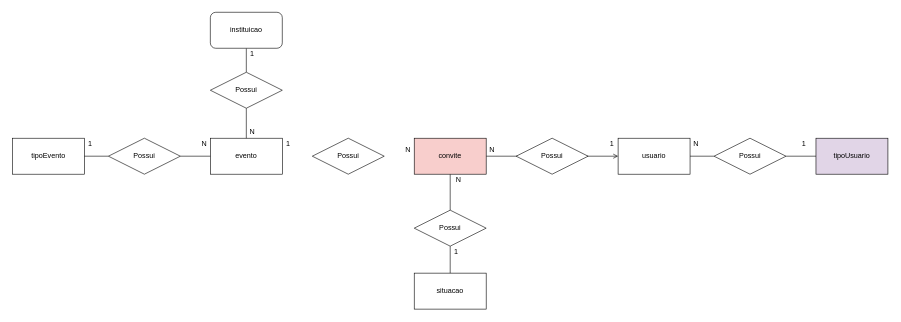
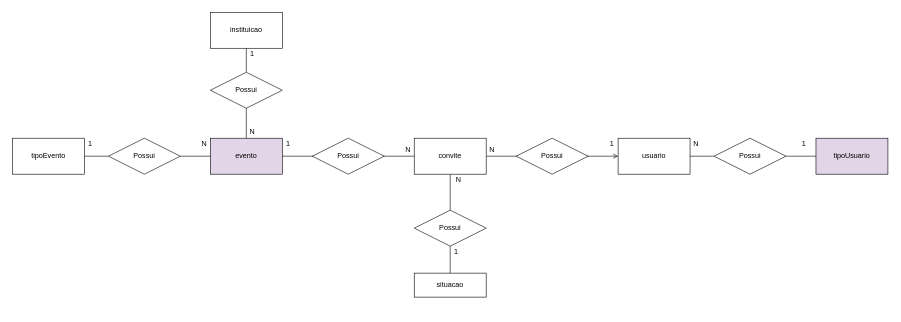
node "instituicao": shape rounded rectangle -> rectangle
node "evento": fillcolor #ffffff -> #e1d5e7
edge "evento" -- "convite": added
node "convite": fillcolor #f8cecc -> #ffffff
node "situacao": size 72x36 -> 72x24
